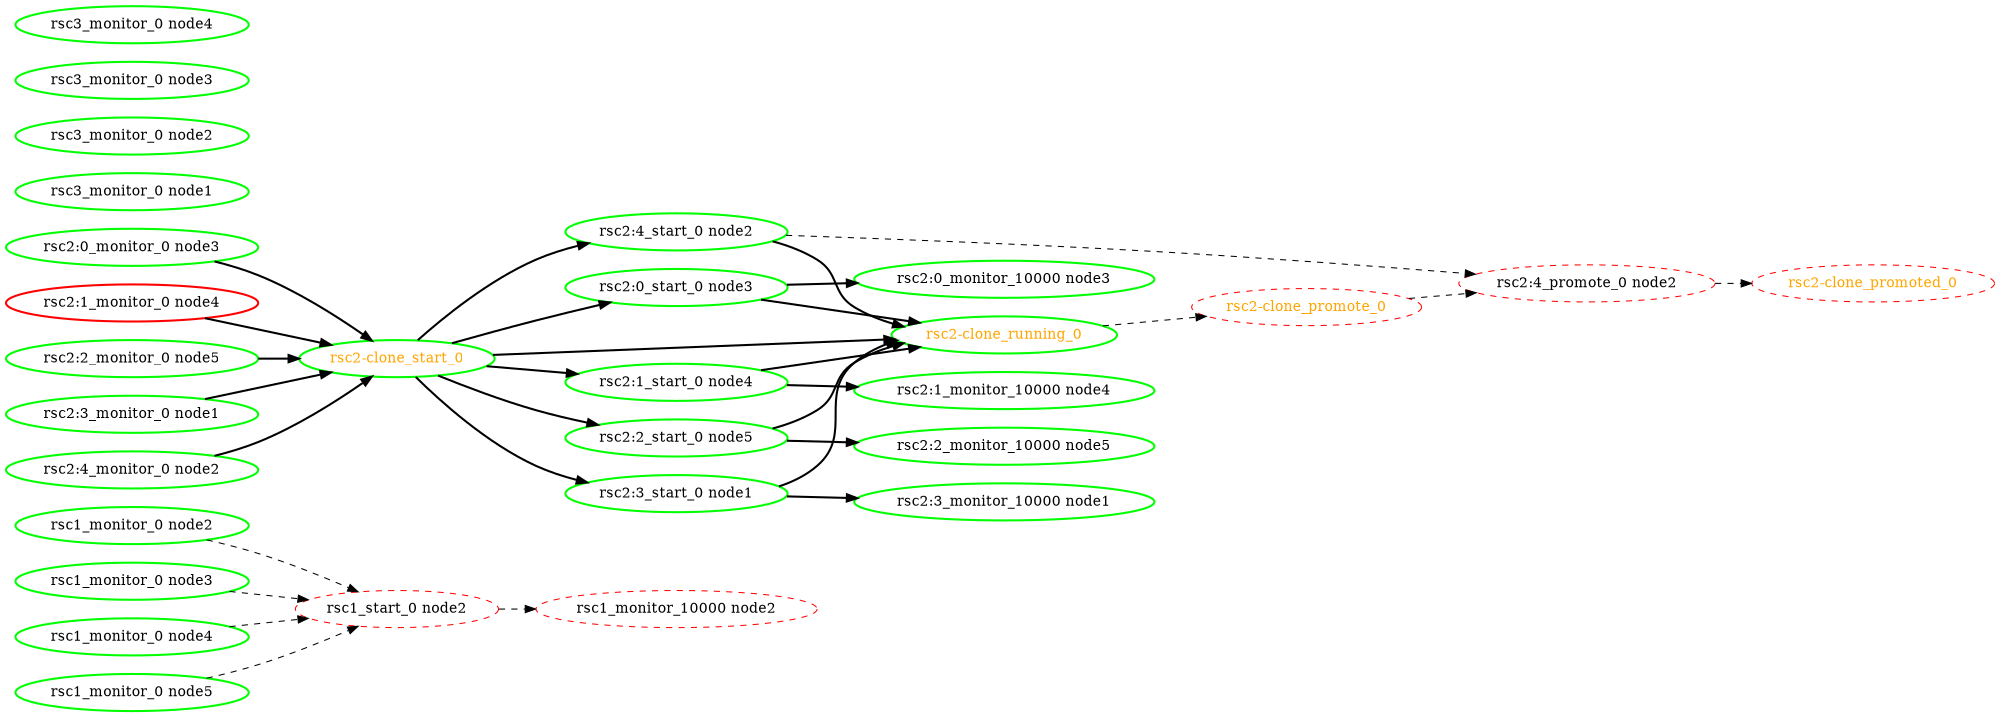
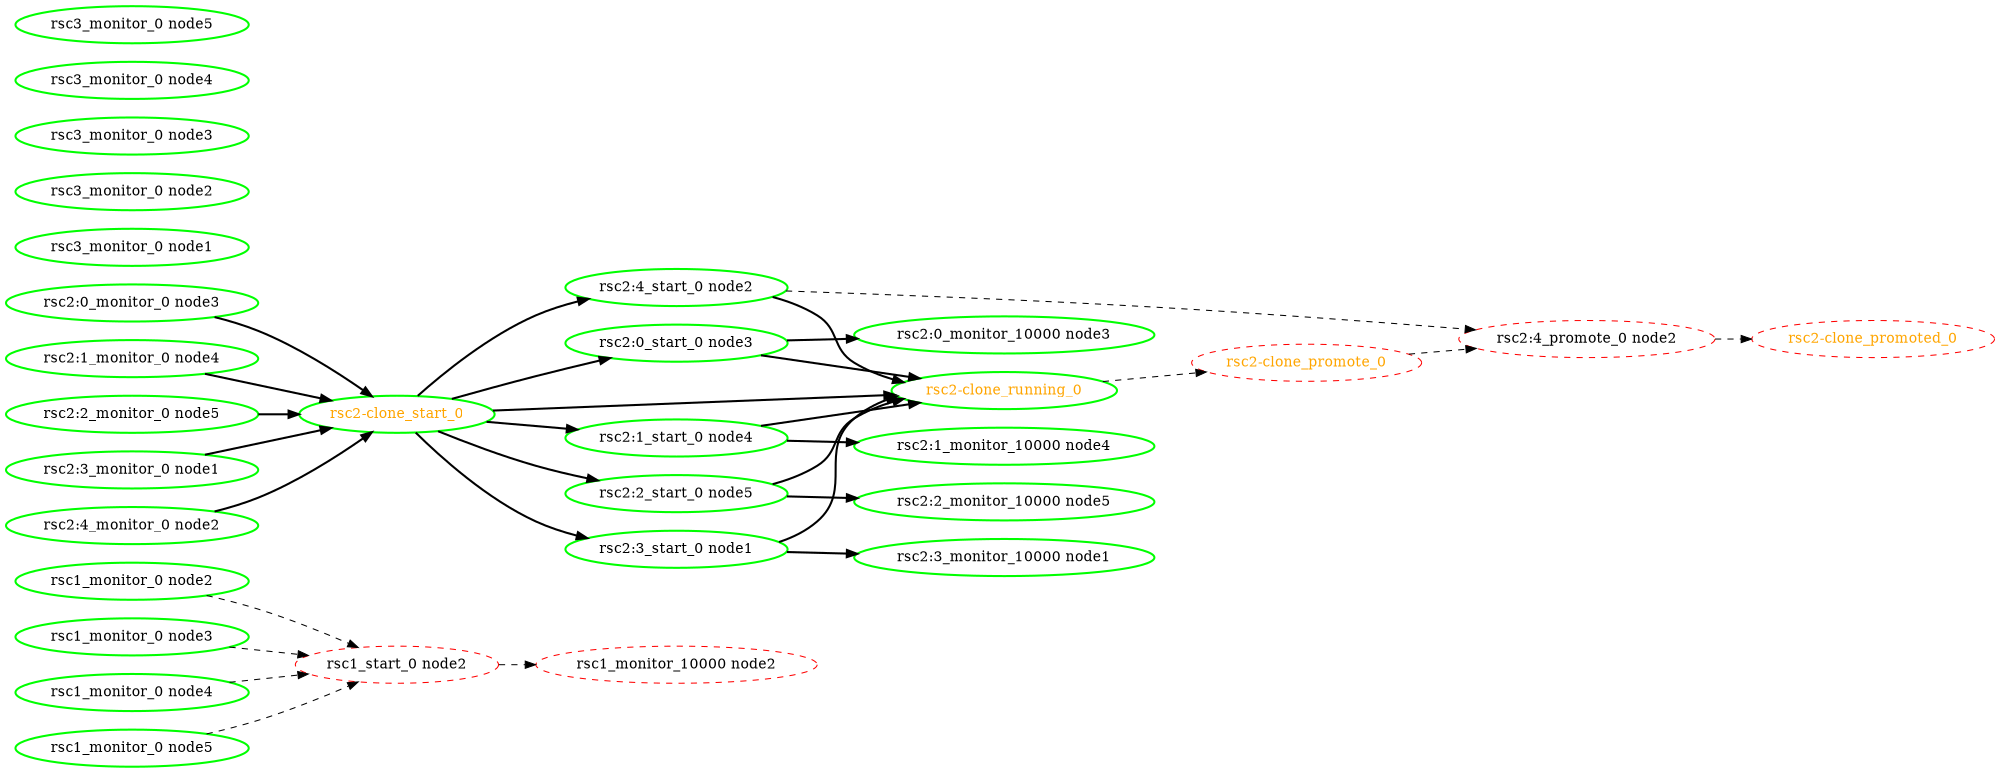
node "rsc3_monitor_0 node5": added
node "rsc2:1_monitor_0 node4": color red -> green
